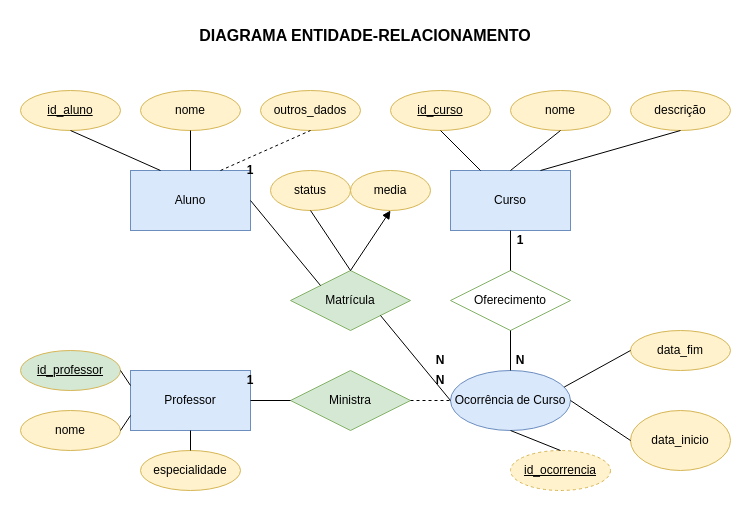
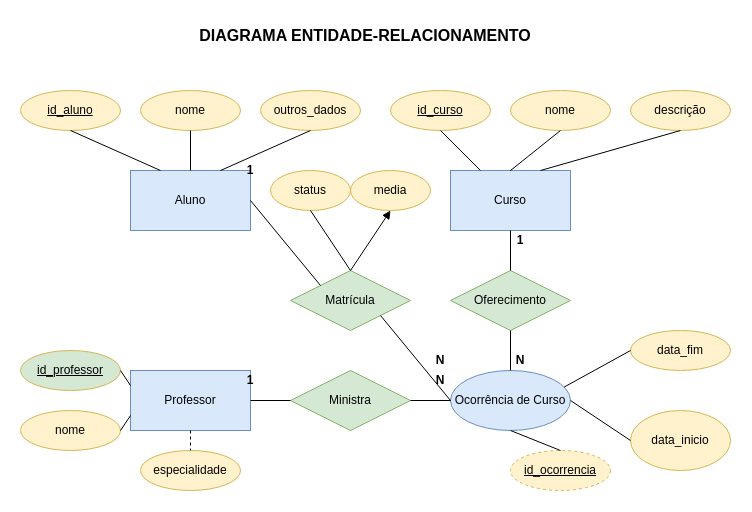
edge "outros_dados" -- "Aluno": style dashed -> solid
node "Oferecimento": fillcolor #ffffff -> #d5e8d4
edge "Ministra" -- "Ocorrência de Curso": style dashed -> solid
edge "Professor" -- "especialidade": style solid -> dashed
